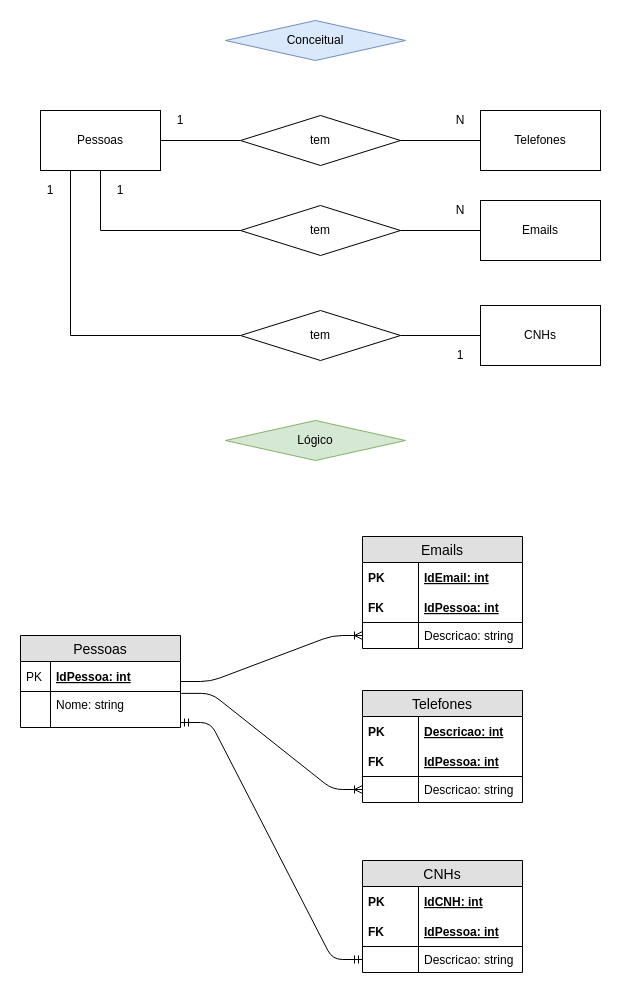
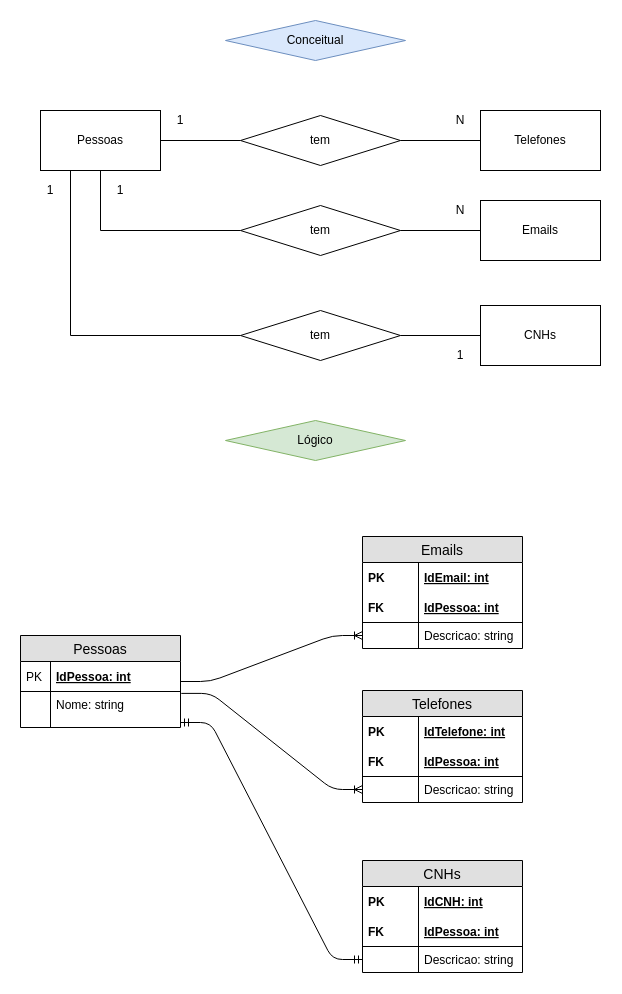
node "Descricao: int": label "Descricao: int" -> "IdTelefone: int"
